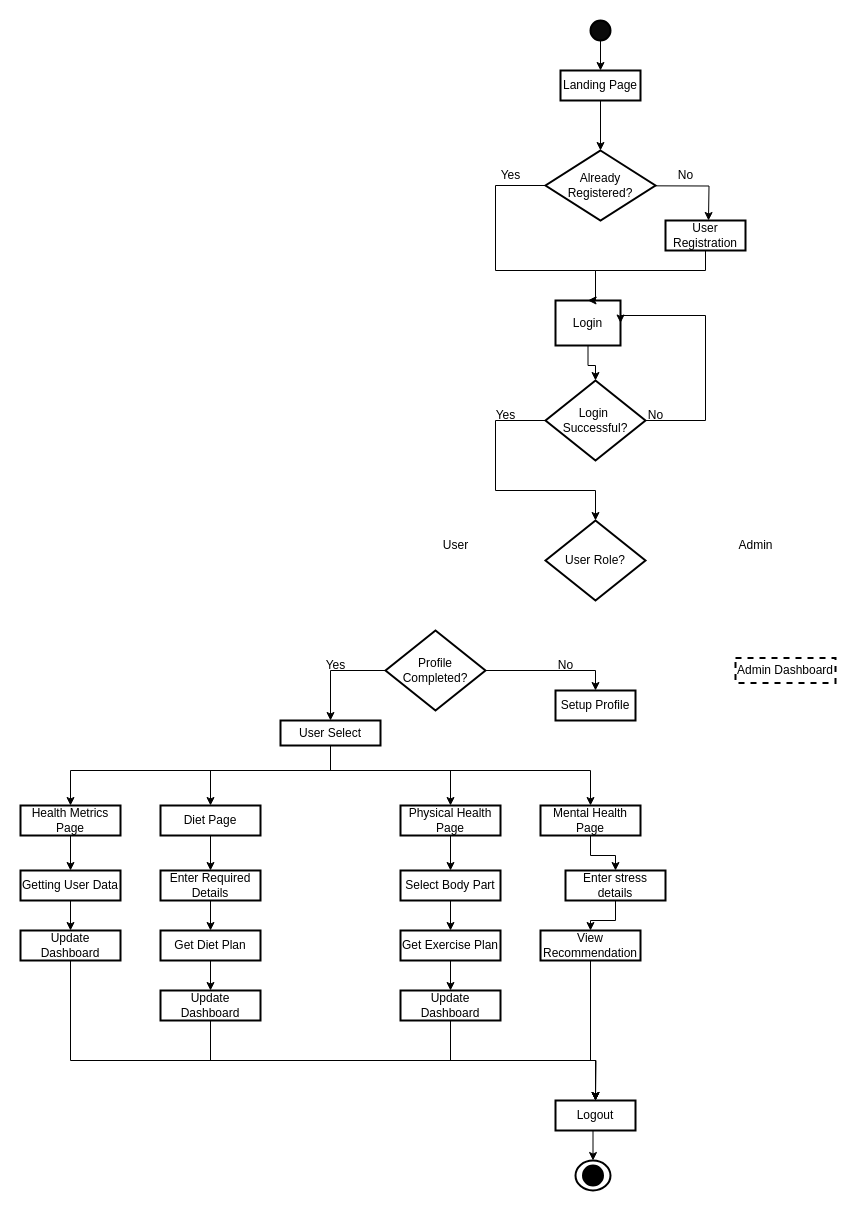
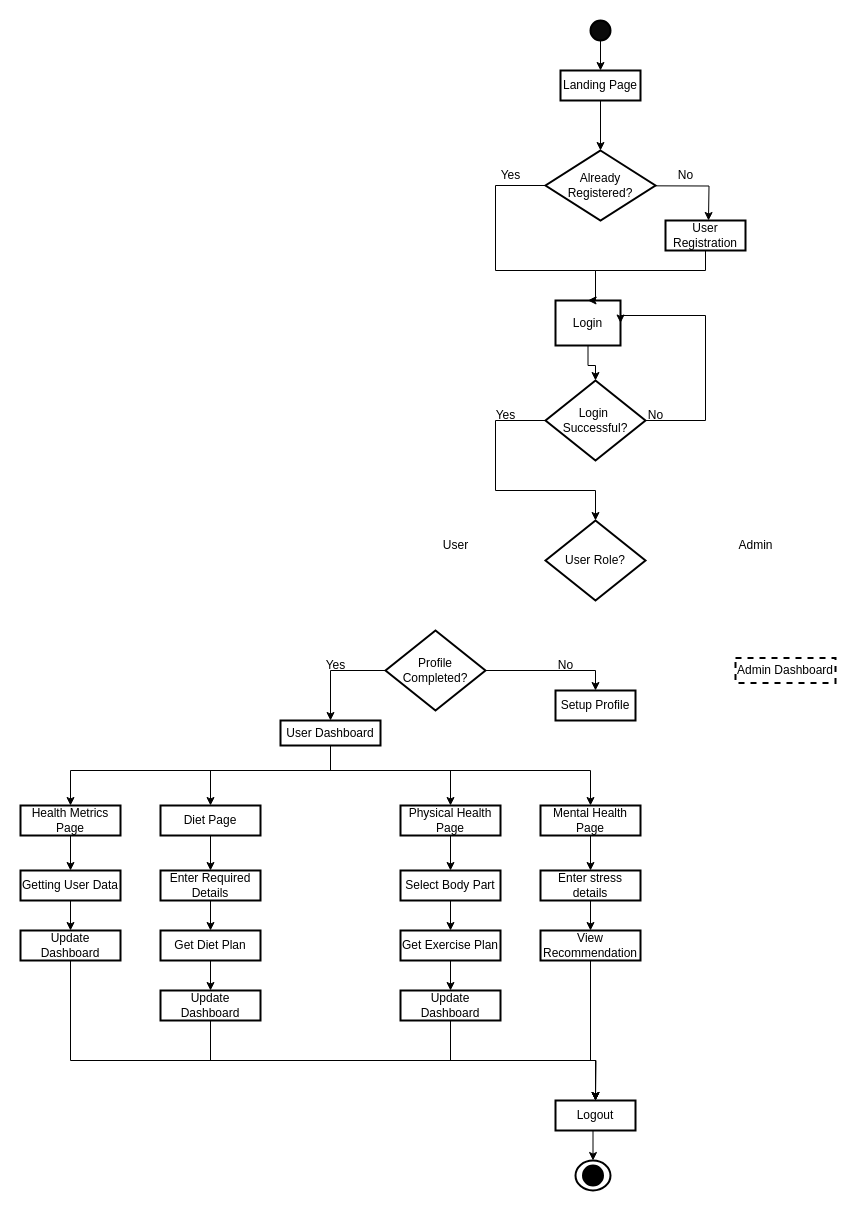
node "User Select": label "User Select" -> "User Dashboard"
node "Enter stress details": moved (616, 886) -> (591, 886)
